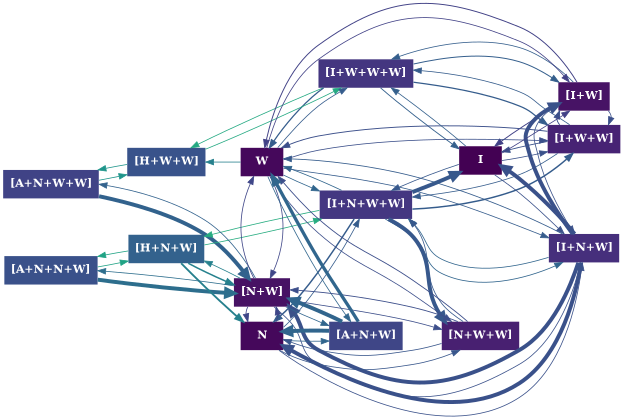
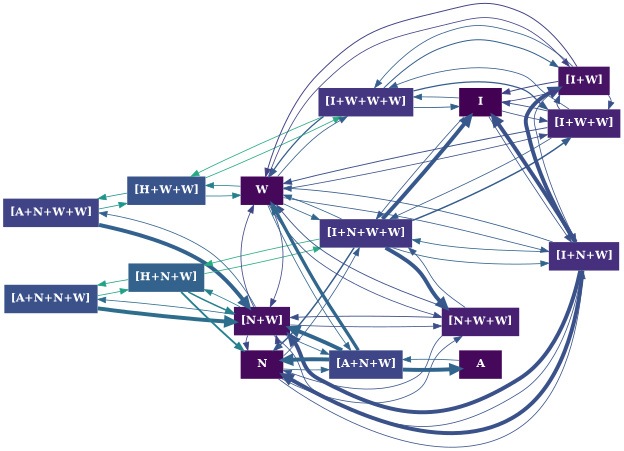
edge "[H+W+W]" -> "W": added
node "A": added
